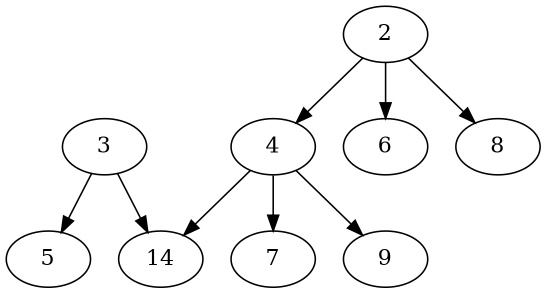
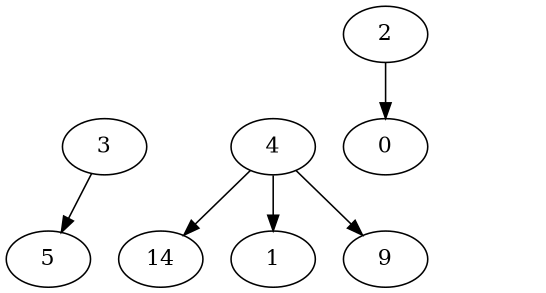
edge "2" -> "4": removed
node "6": label "6" -> "0"
node "8": removed
edge "3" -> "14": removed
node "7": label "7" -> "1"
